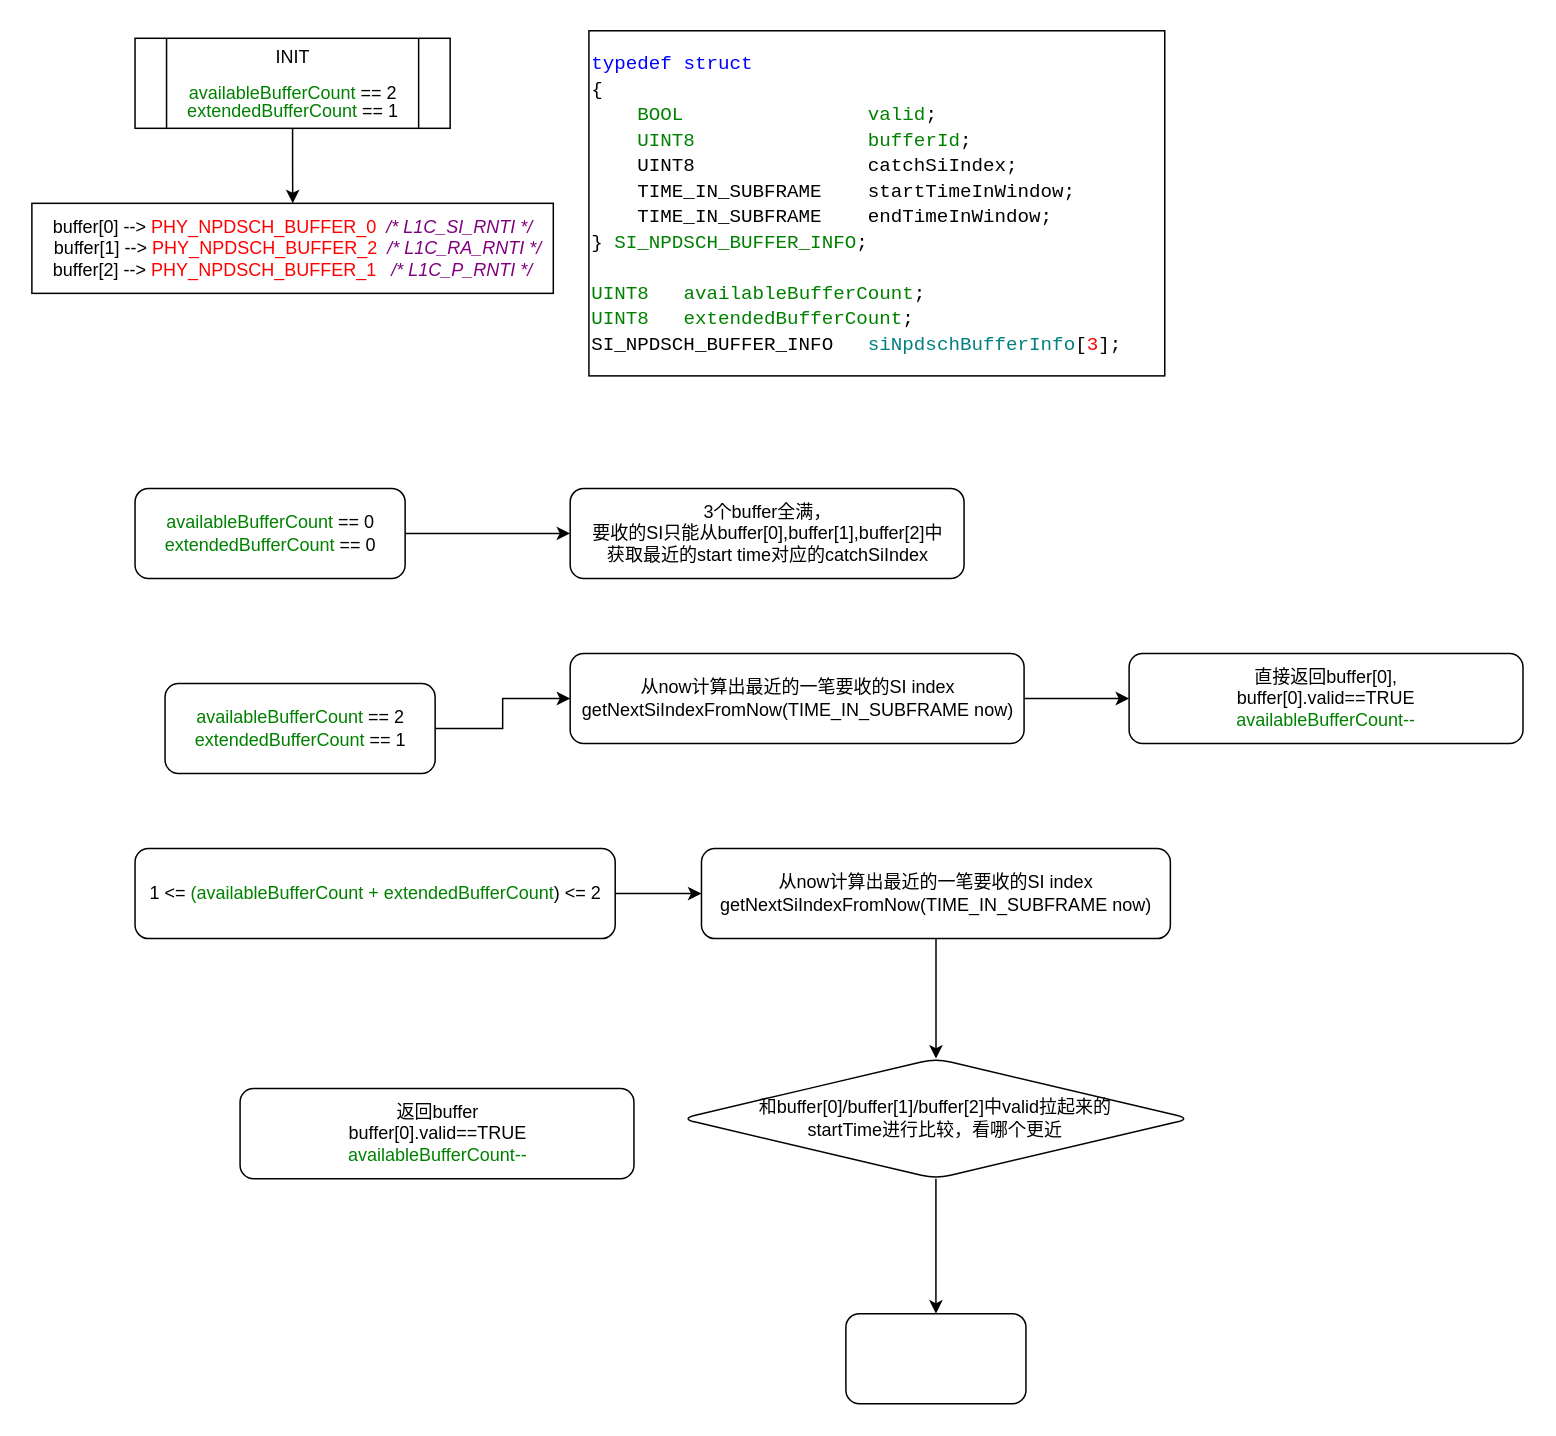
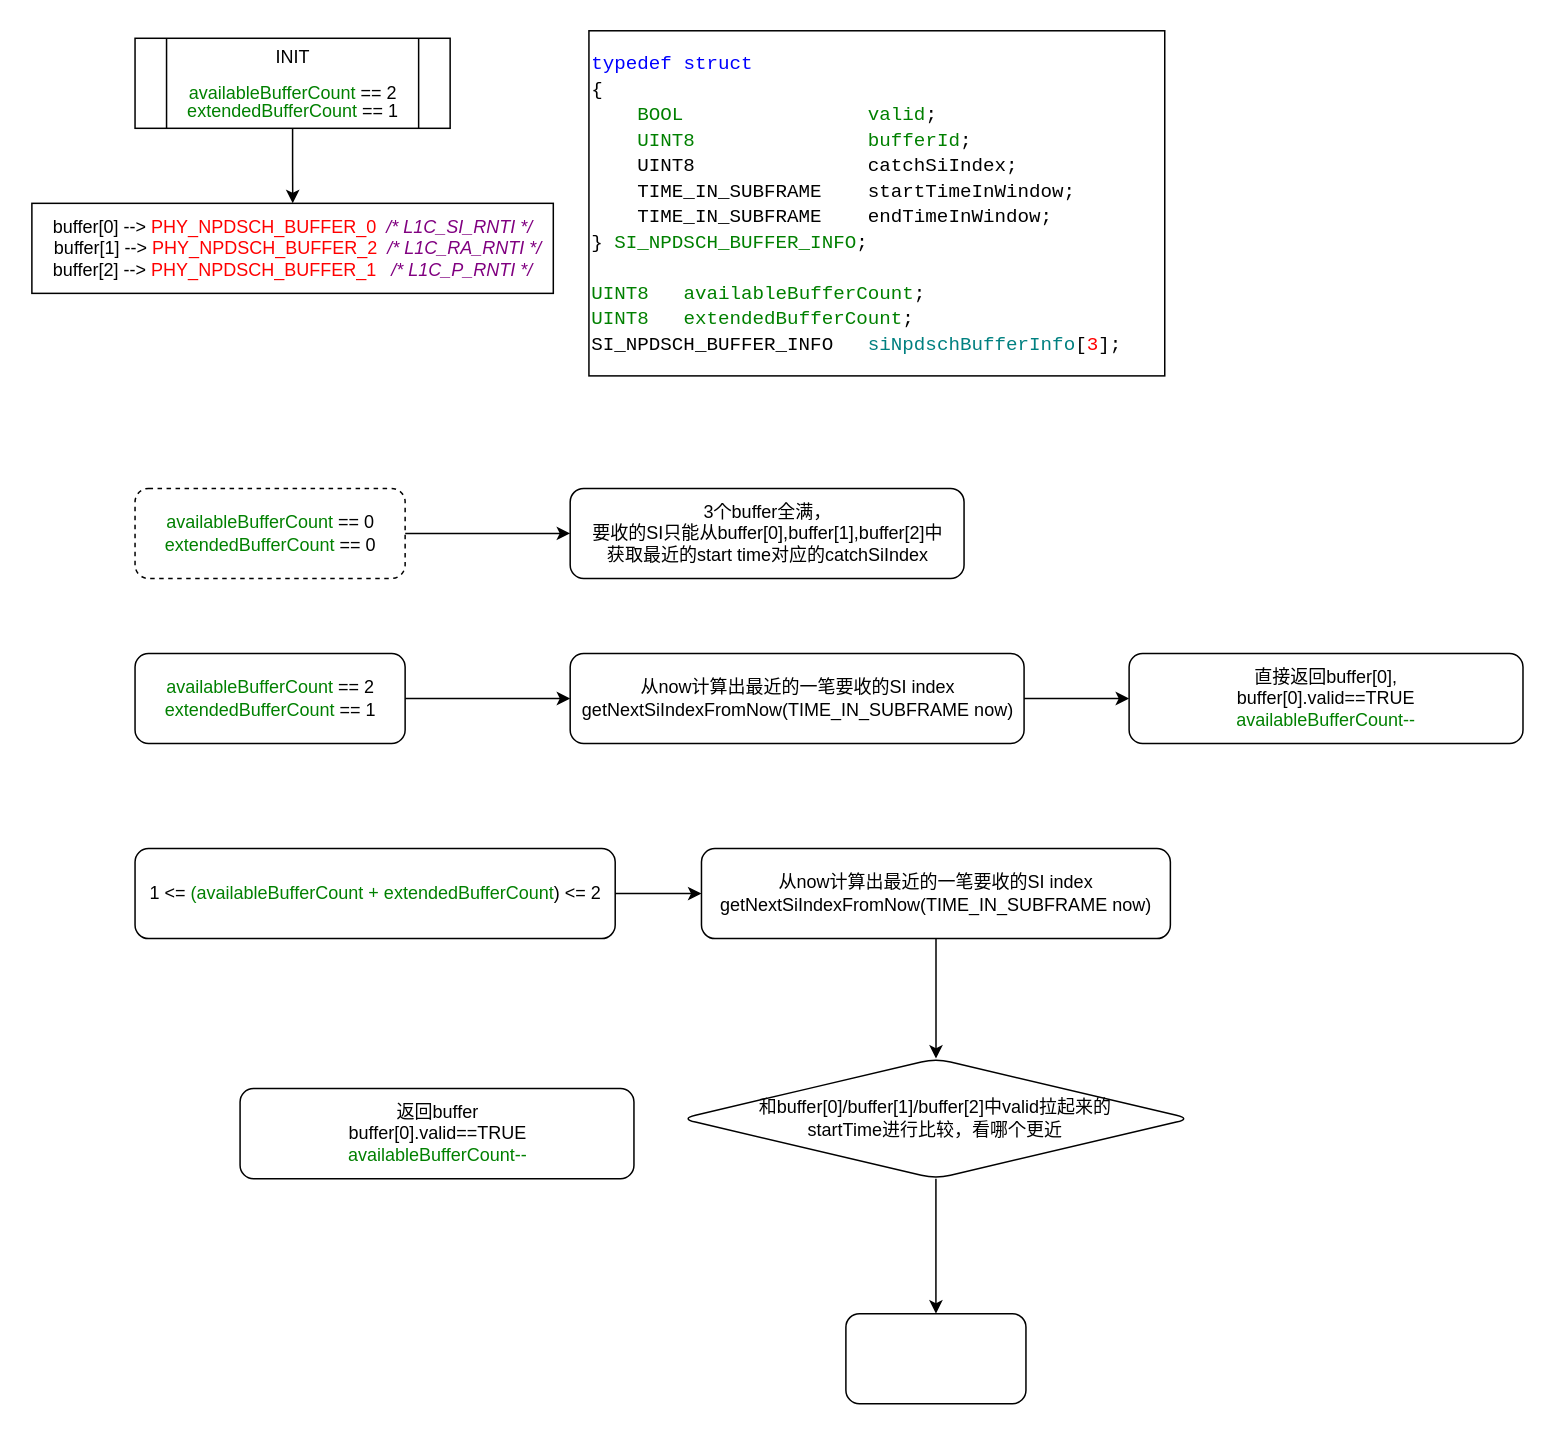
node "availableBufferCount == 0 extendedBufferCount == 0": style solid -> dashed
node "availableBufferCount == 2 extendedBufferCount == 1": moved (300, 728) -> (270, 698)
